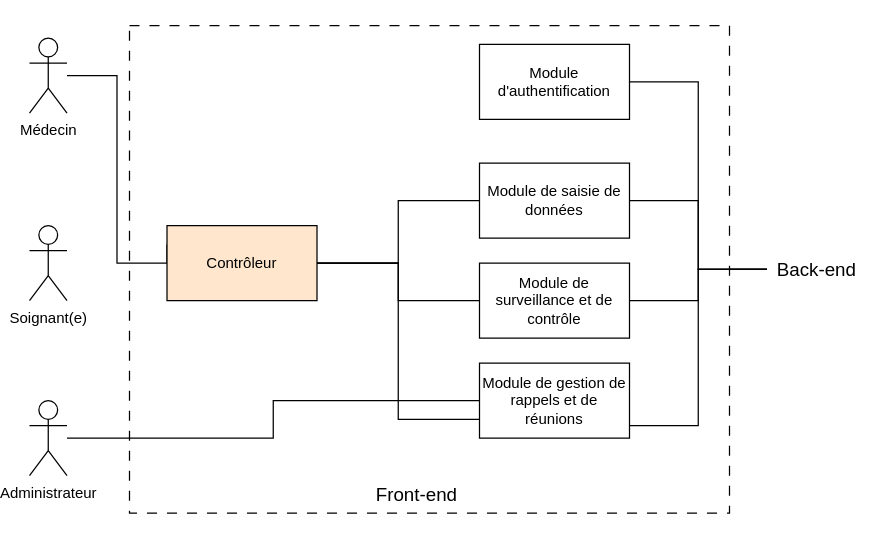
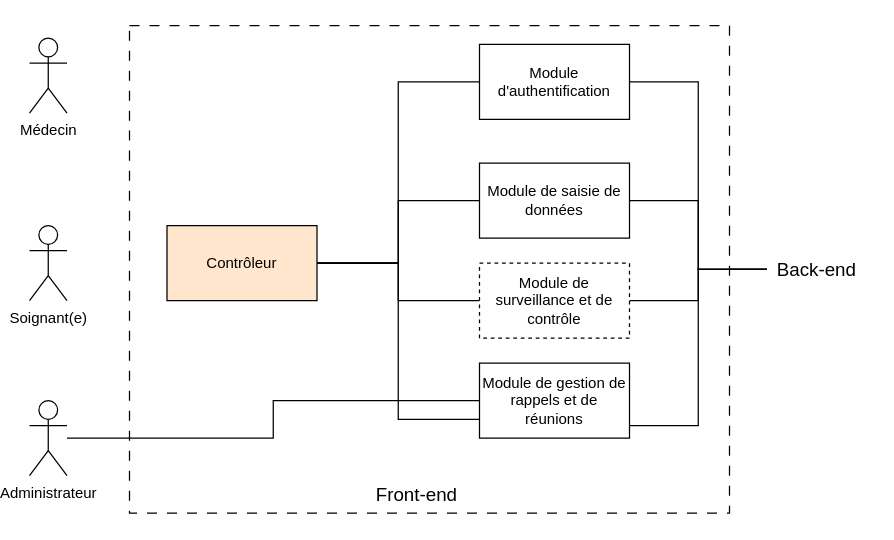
edge "Module d'authentification" -- "Contrôleur": added
edge "Médecin" -- "Contrôleur": removed
node "Module de surveillance et de contrôle": style solid -> dashed
